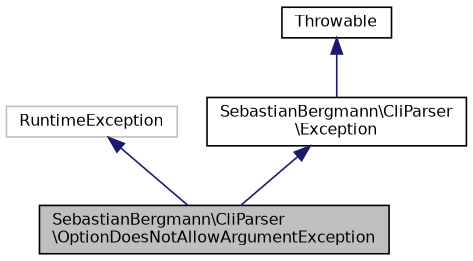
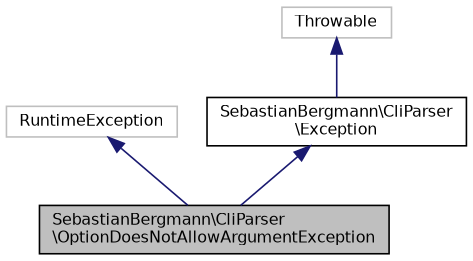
node "Throwable": color black -> grey75
